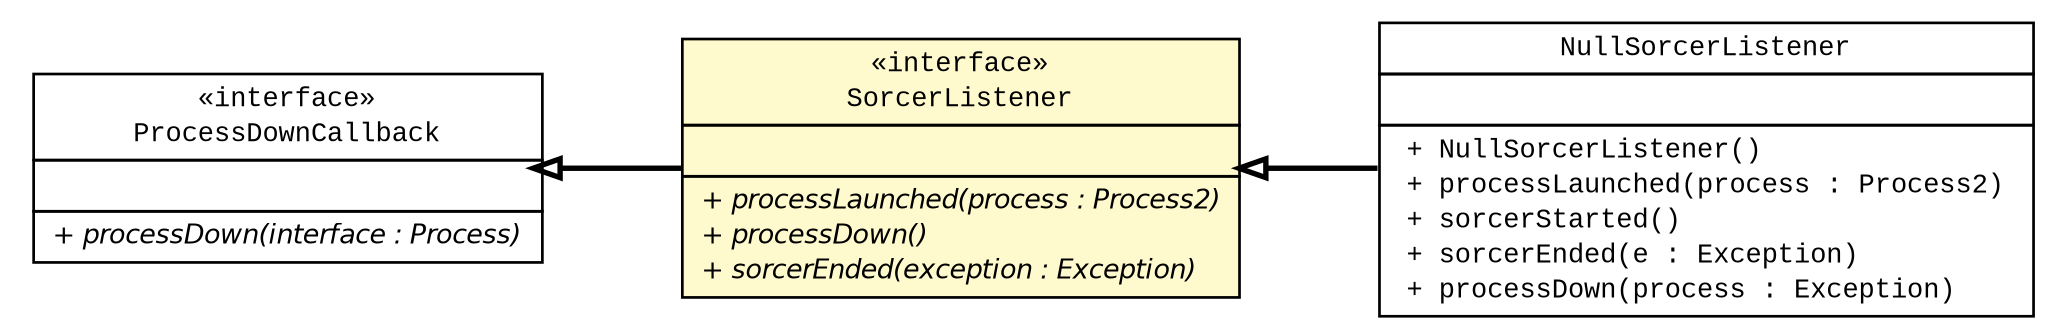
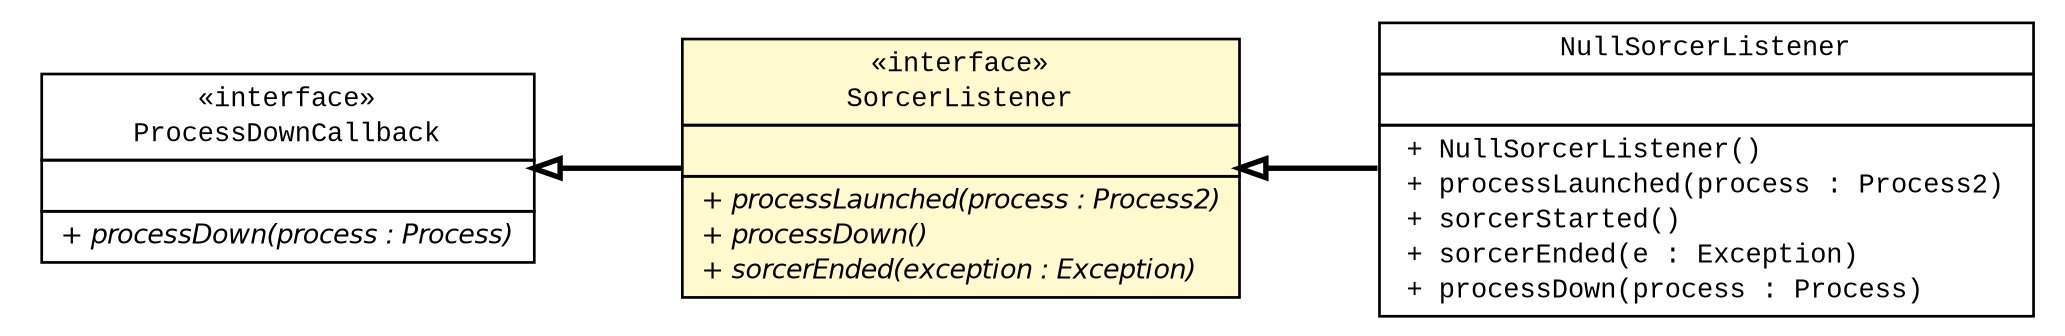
node "ProcessDownCallback": text "+ processDown(interface : Process)" -> "+ processDown(process : Process)"
node "NullSorcerListener": text "+ processDown(process : Exception)" -> "+ processDown(process : Process)"
